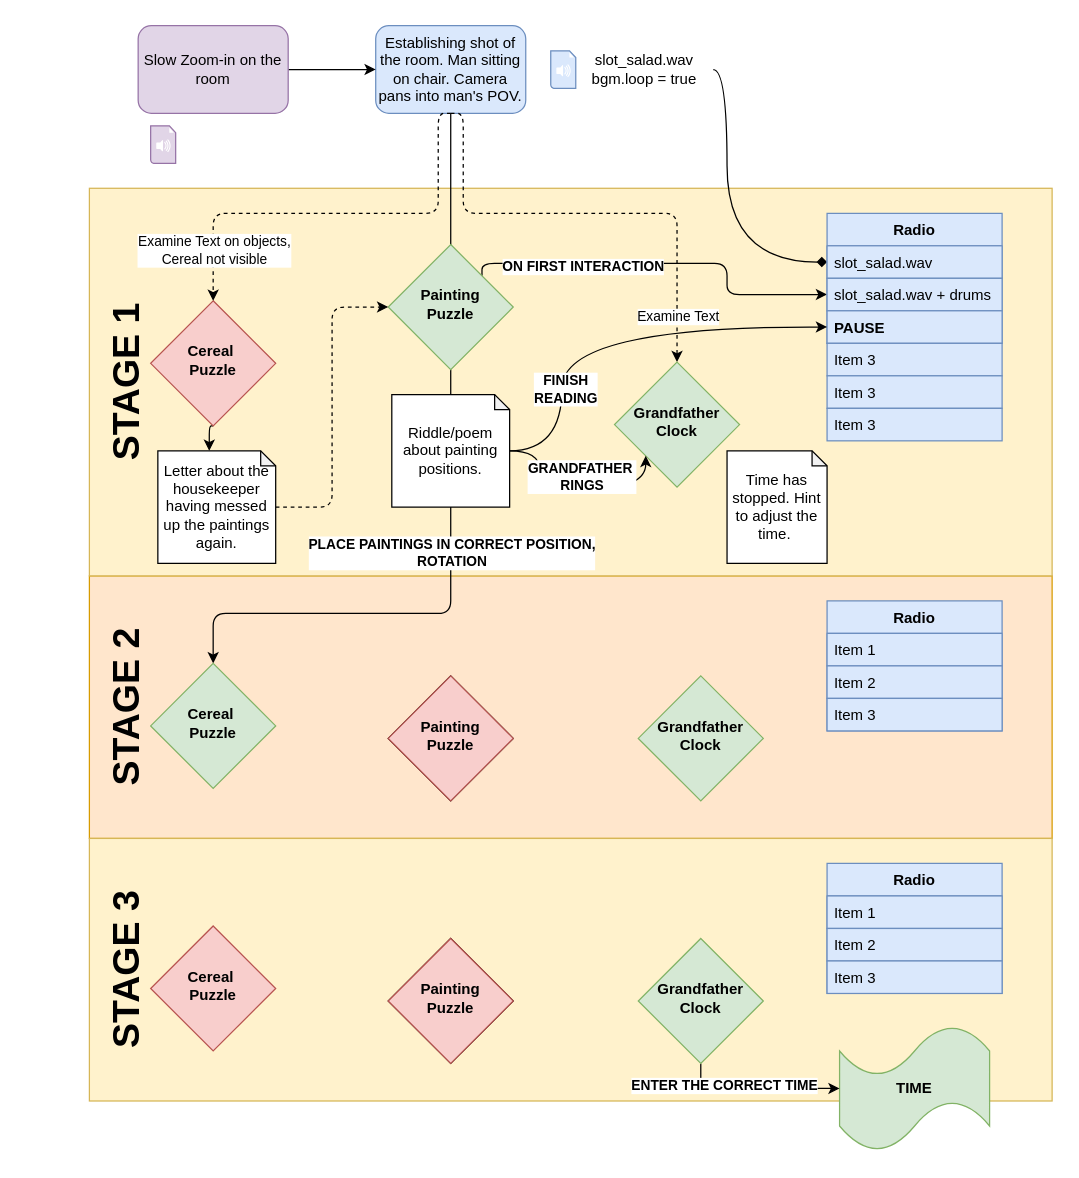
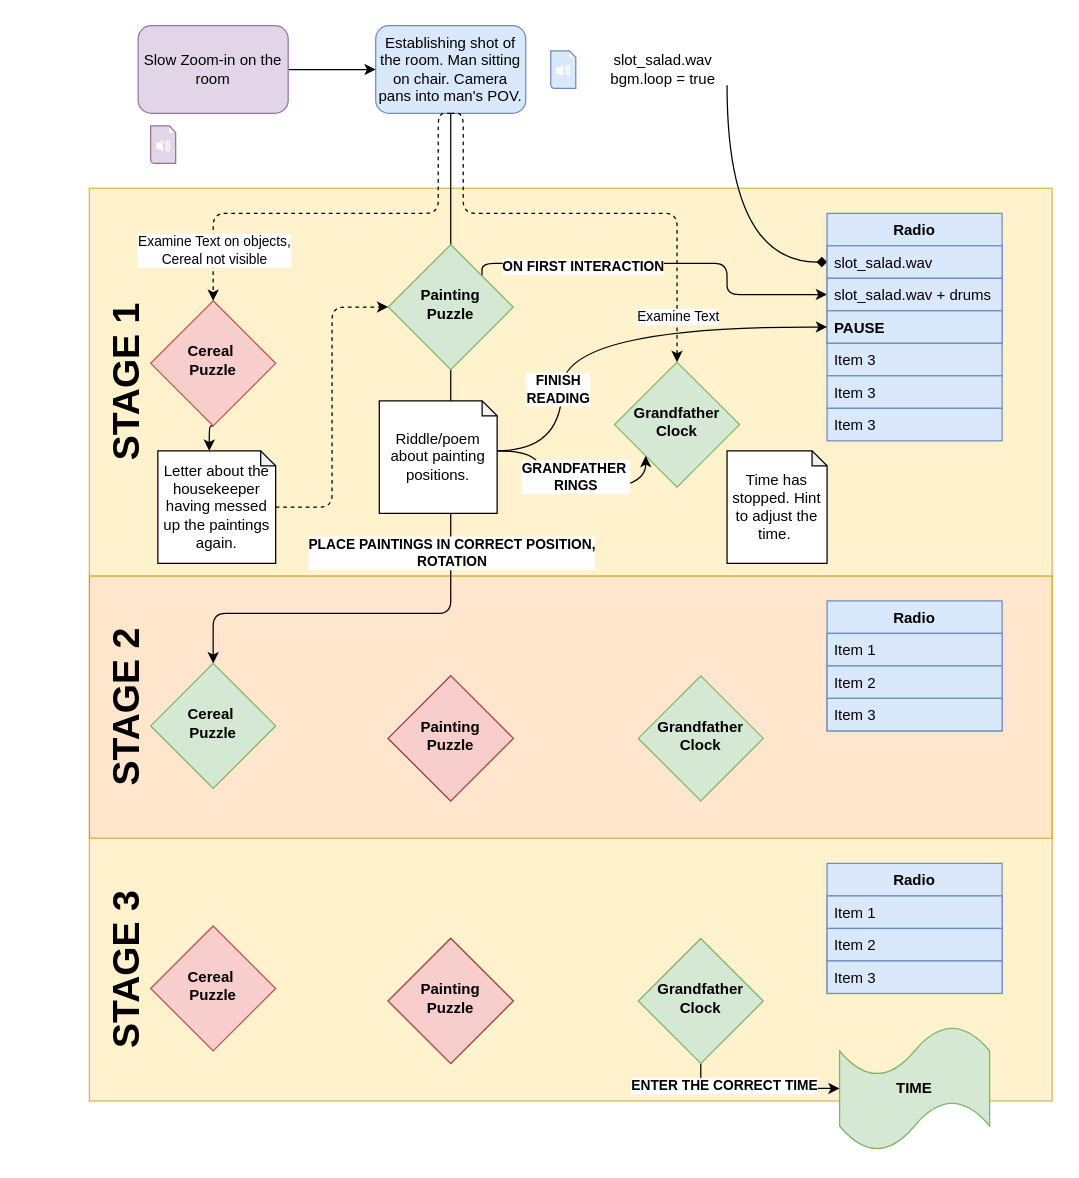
node "slot_salad.wav bgm.loop = true": moved (644, 69) -> (663, 69)
node "Riddle/poem about painting positions.": moved (451, 451) -> (438, 457)
